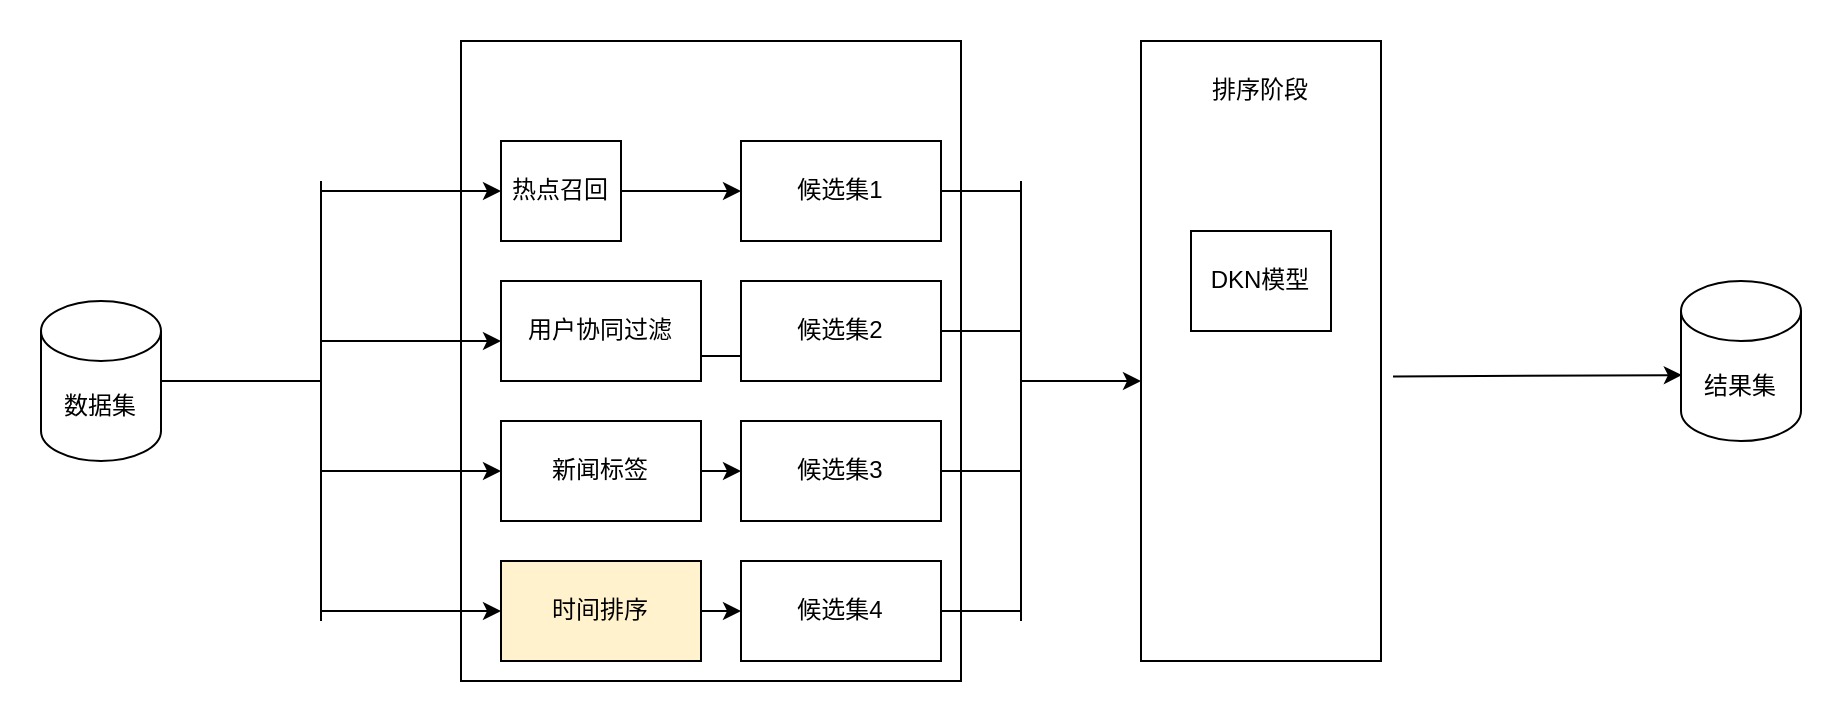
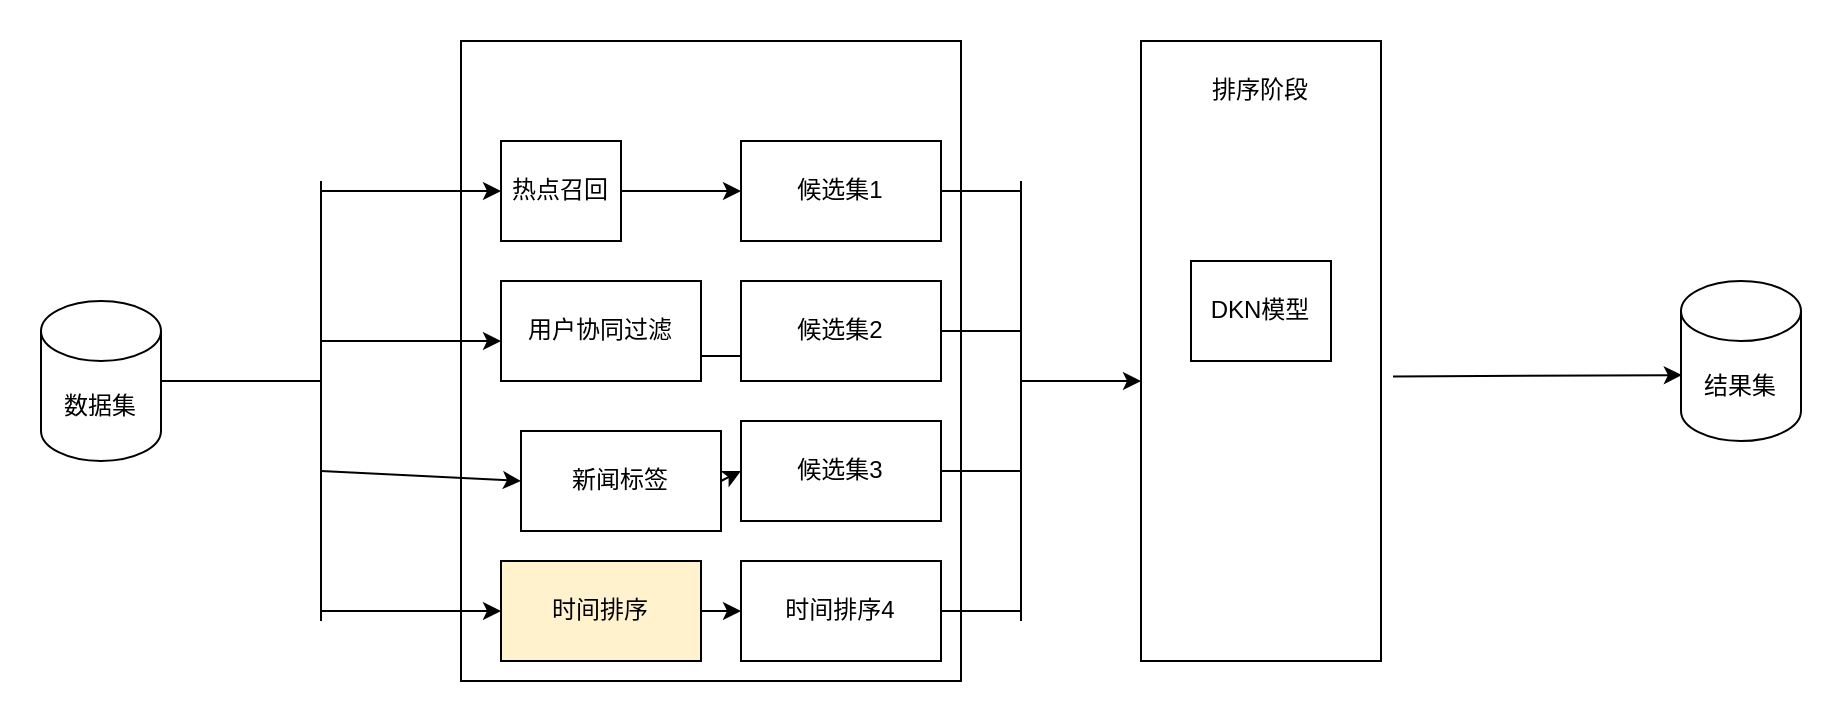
node "DKN模型": moved (1261, 281) -> (1261, 311)
node "新闻标签": moved (601, 471) -> (621, 481)
node "候选集4": label "候选集4" -> "时间排序4"
